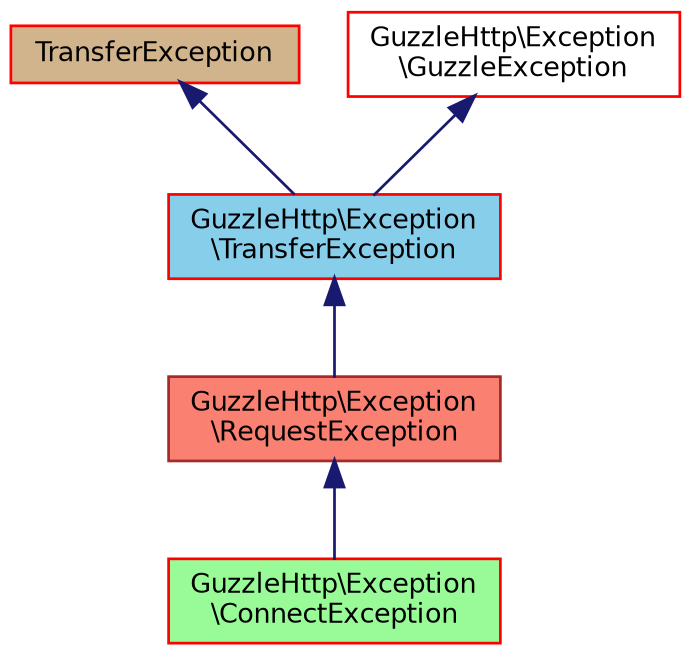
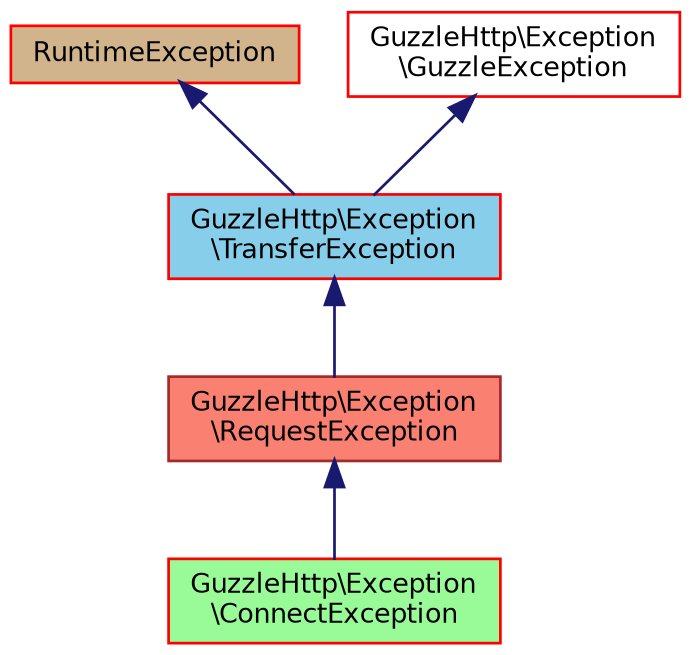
node "TransferException": label "TransferException" -> "RuntimeException"
